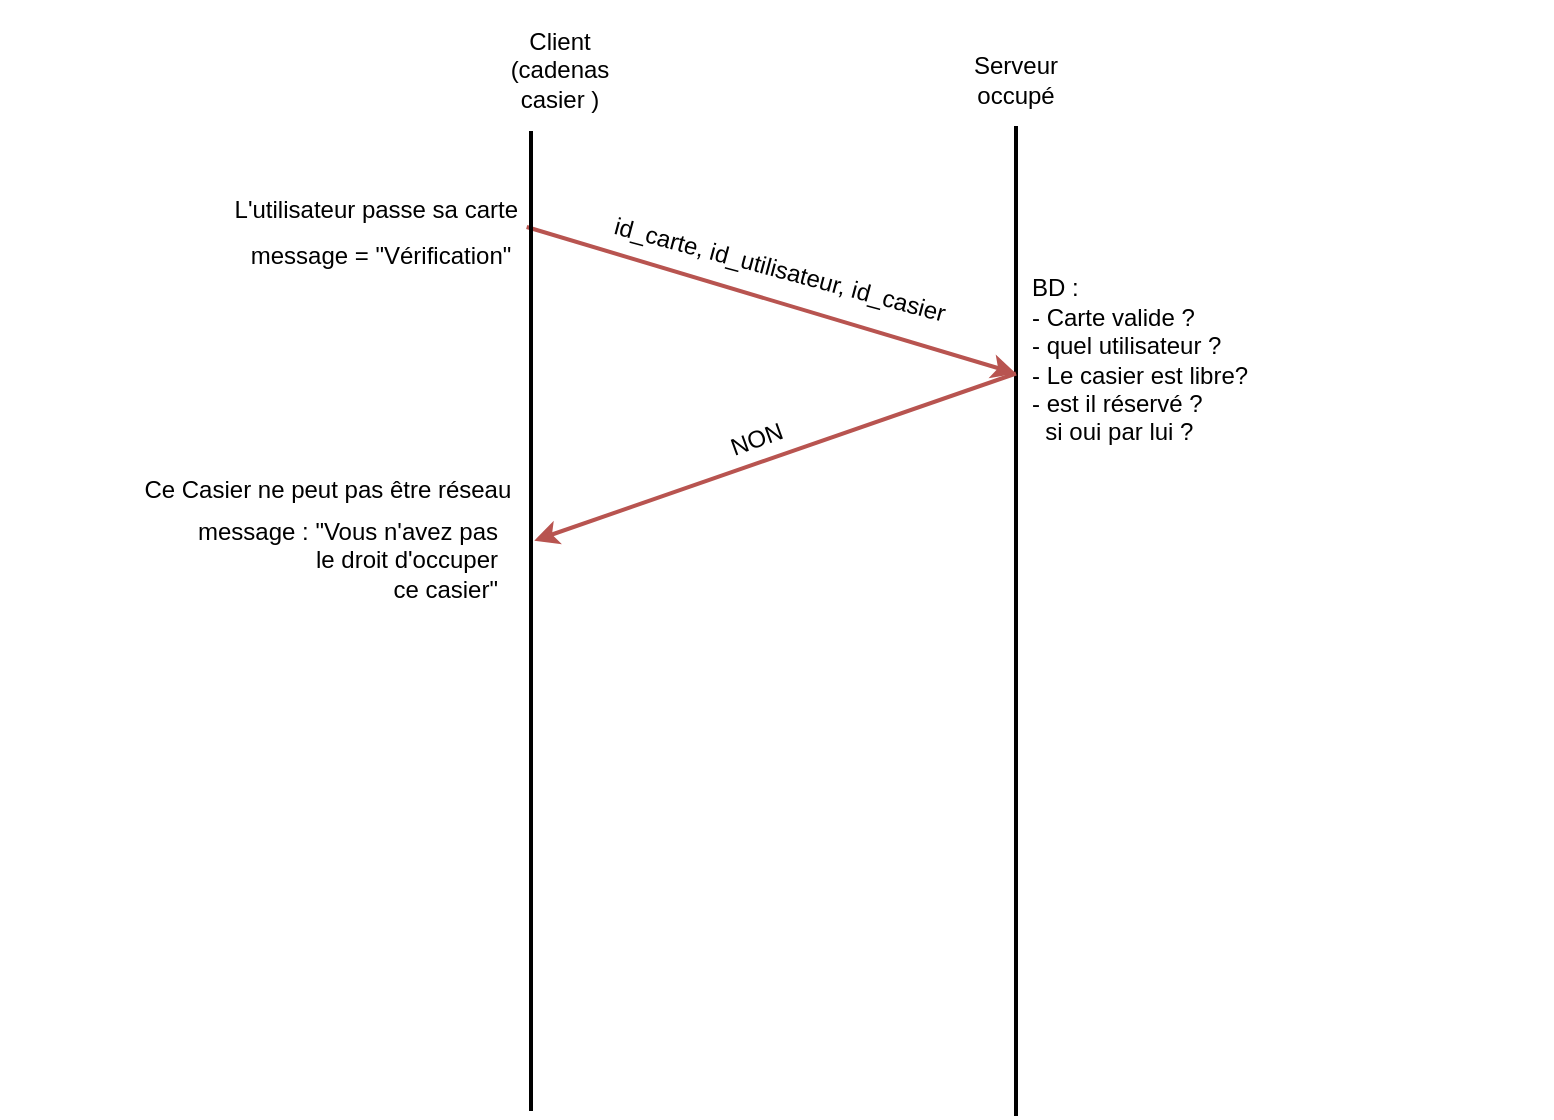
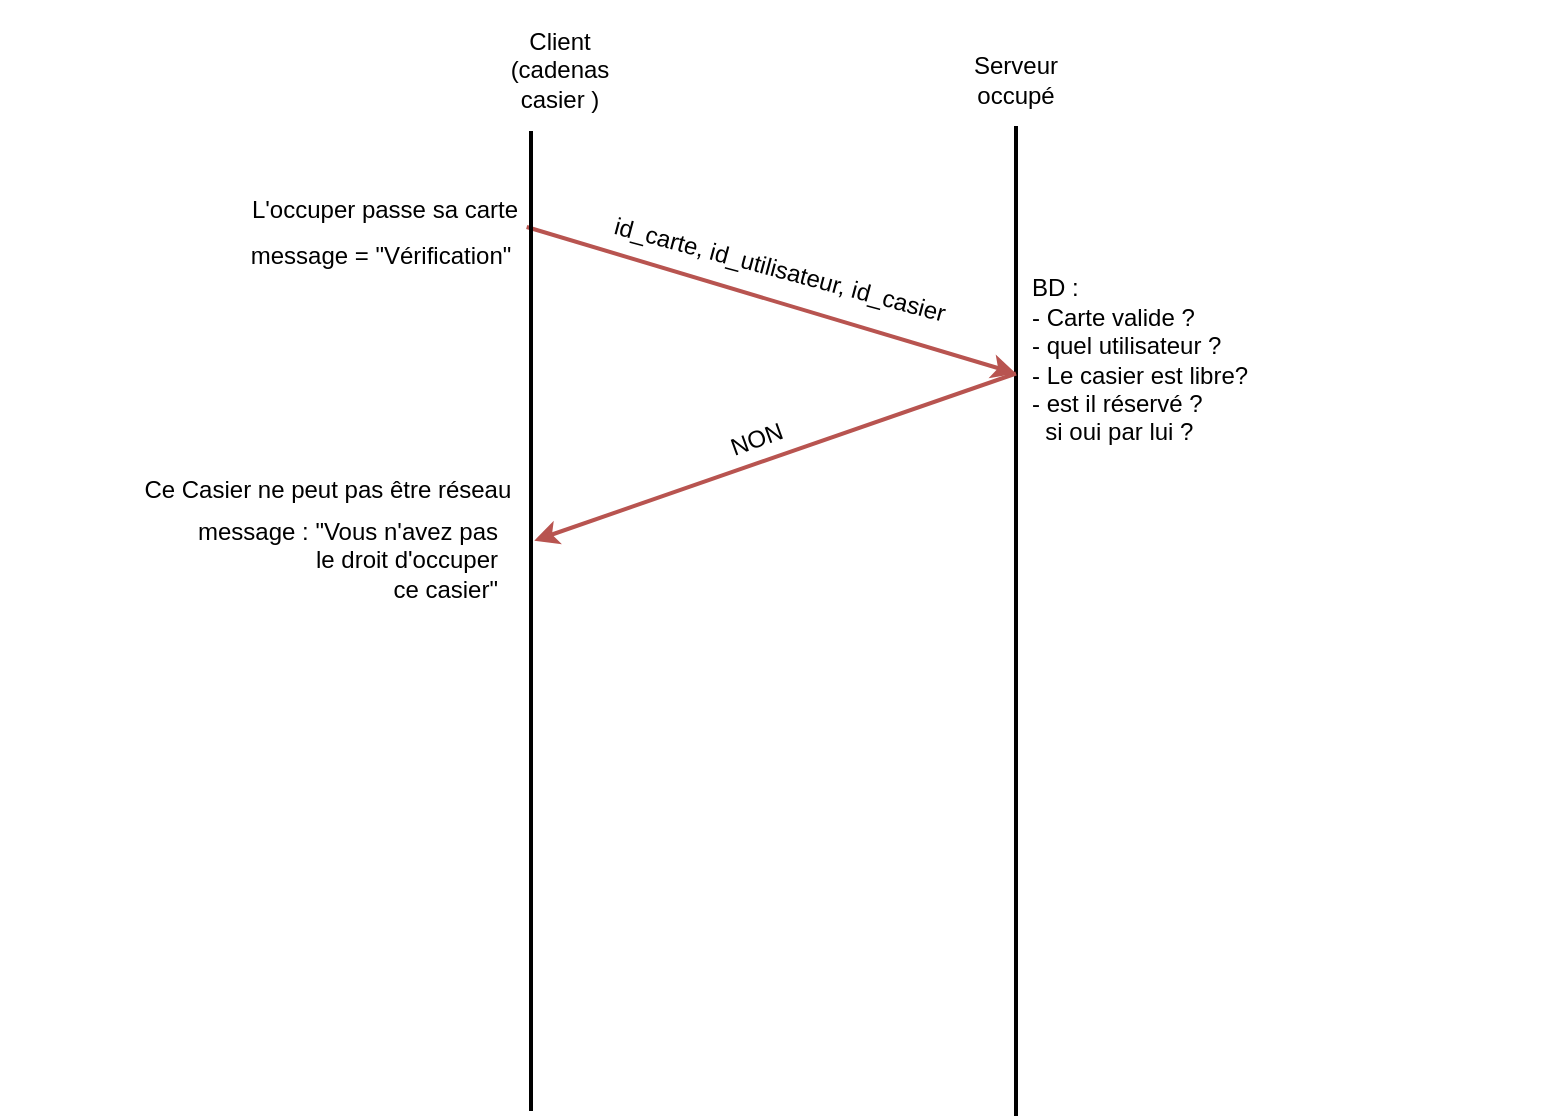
node "L'utilisateur passe sa carte": label "L'utilisateur passe sa carte" -> "L'occuper passe sa carte"
